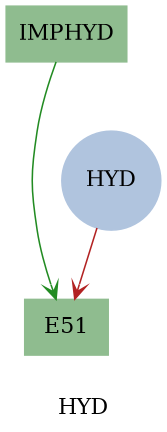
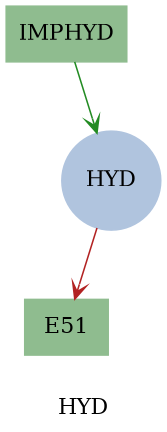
edge "IMPHYD" -> "E51": now "IMPHYD" -> "HYD"
